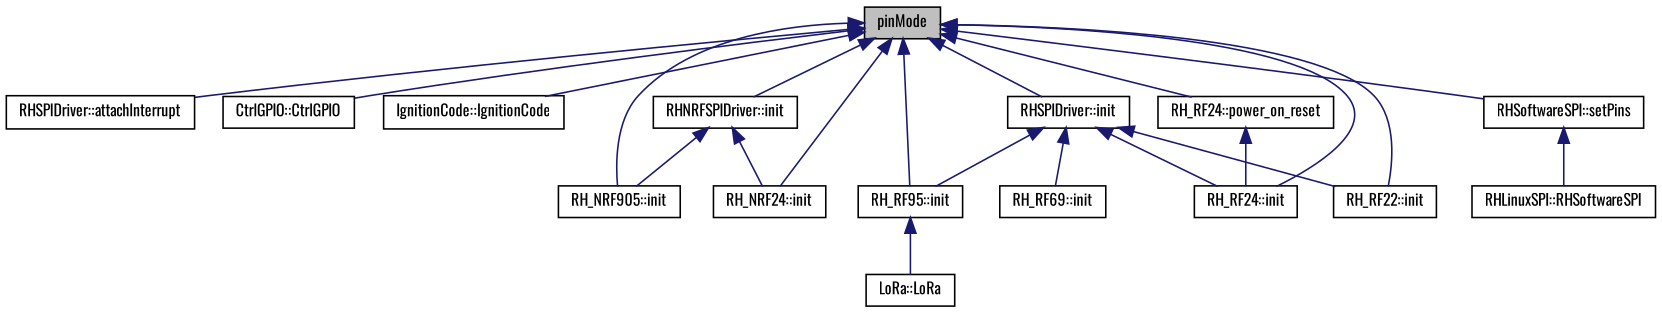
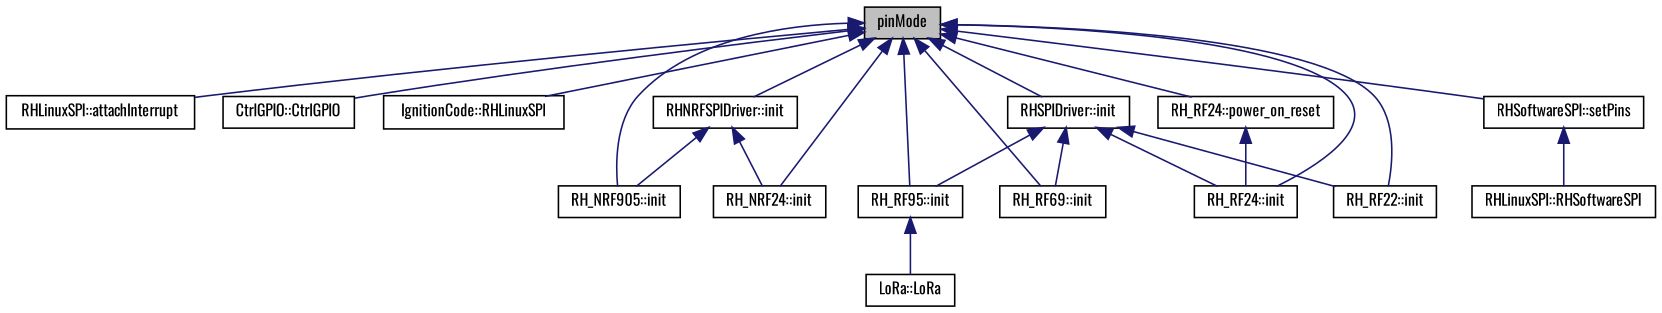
node "RHSPIDriver::attachInterrupt": label "RHSPIDriver::attachInterrupt" -> "RHLinuxSPI::attachInterrupt"
node "IgnitionCode::IgnitionCode": label "IgnitionCode::IgnitionCode" -> "IgnitionCode::RHLinuxSPI"
edge "RH_RF69::init" -> "pinMode": added
